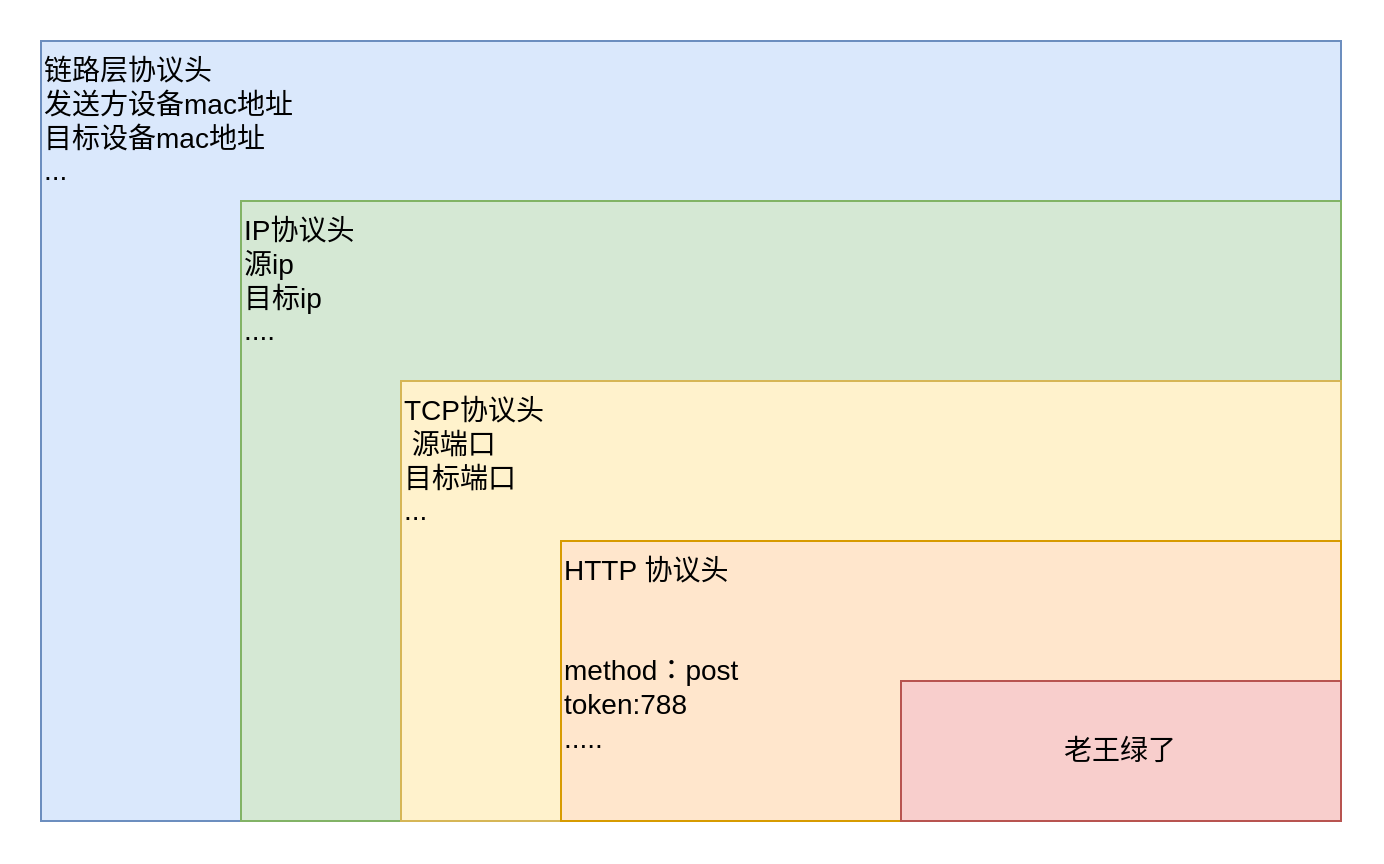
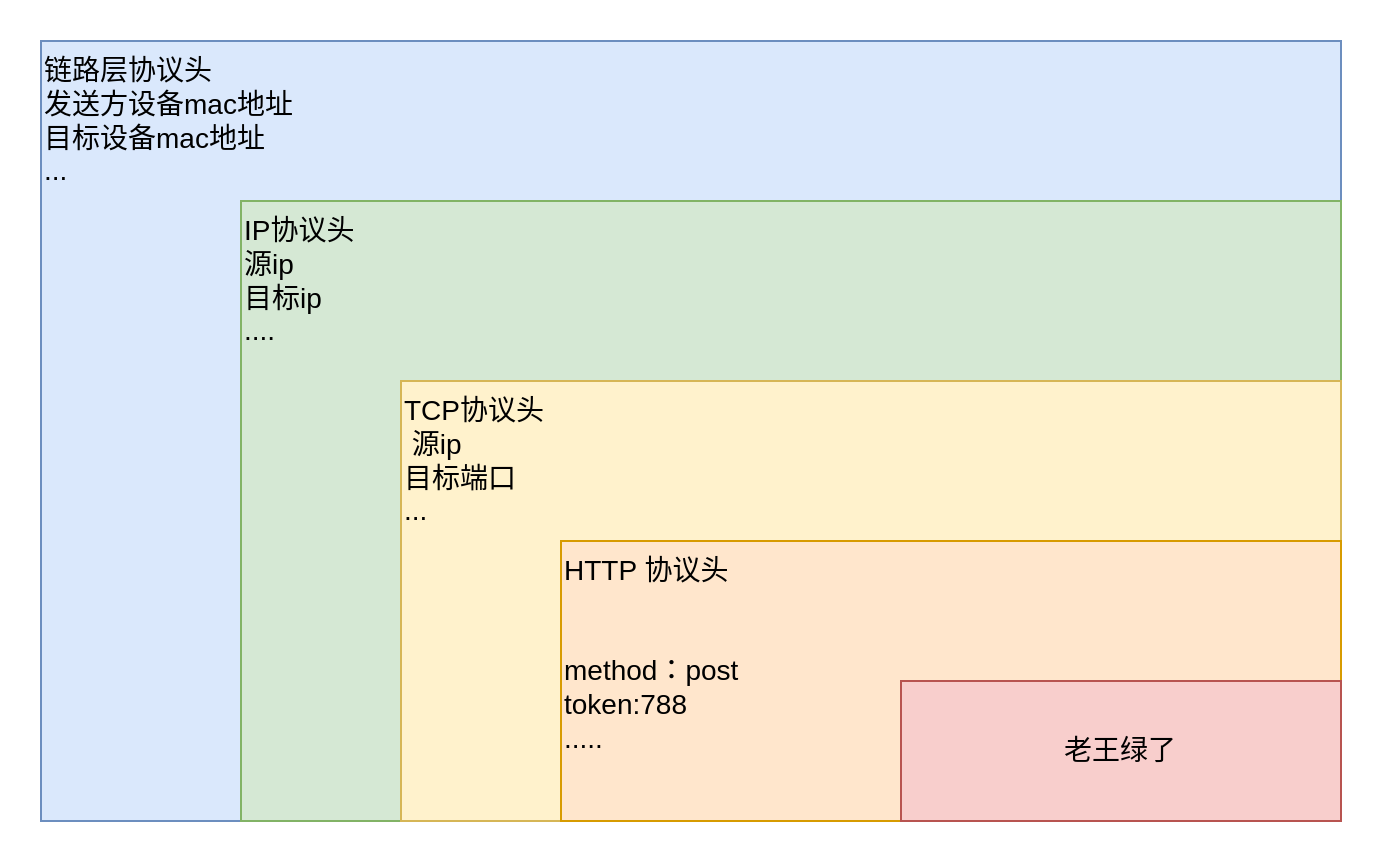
node "TCP协议头 源端口 目标端口 ...": label "TCP协议头 源端口 目标端口 ..." -> "TCP协议头 源ip 目标端口 ..."
